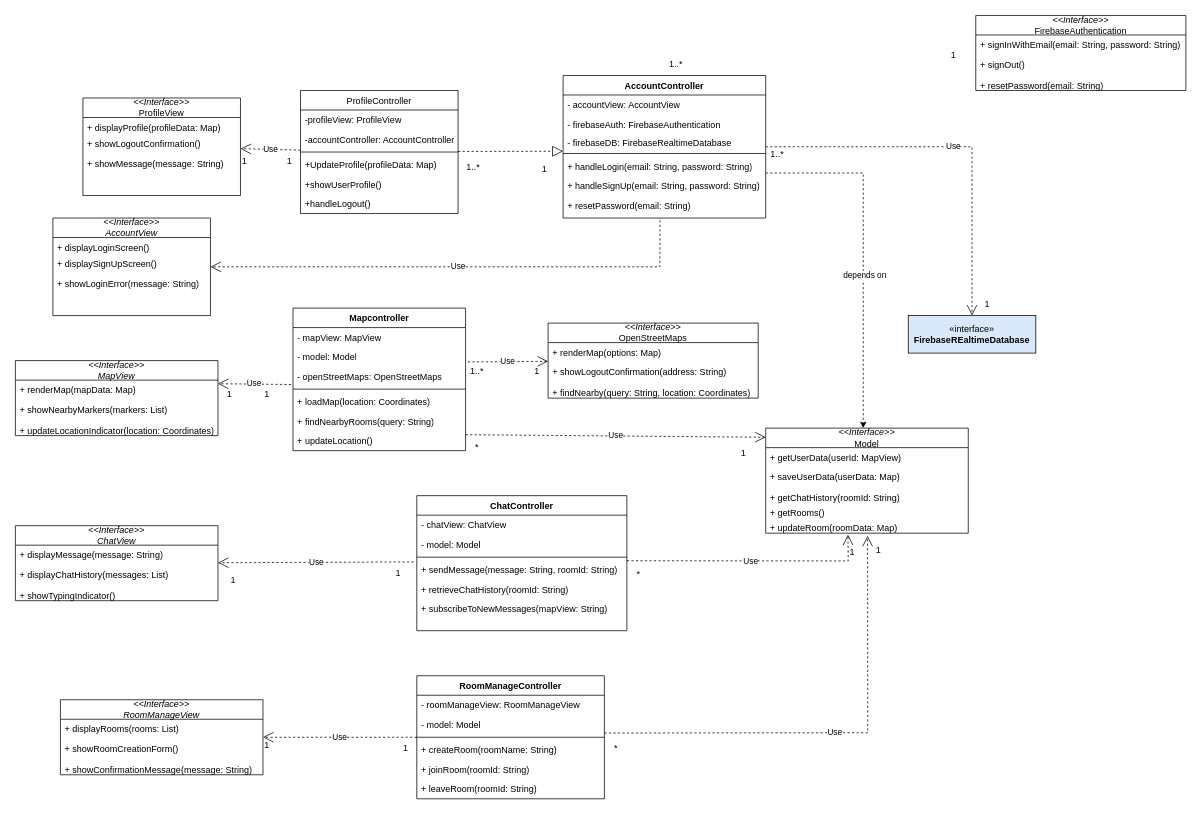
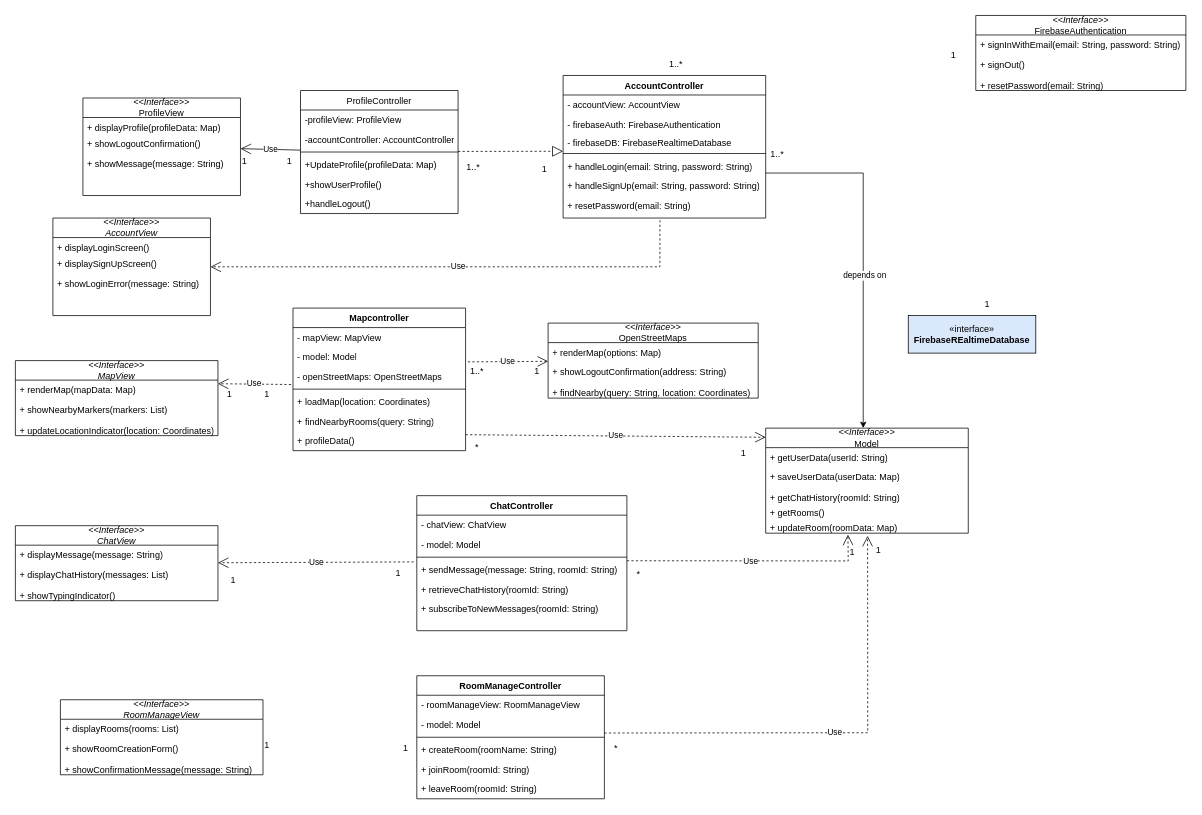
edge "AccountController" -> "«interface» FirebaseREaltimeDatabase": removed, label "Use"
edge "ProfileController" -> "<<Interface>> ProfileView": style dashed -> solid
edge "AccountController" -> "<<Interface>> Model": style dashed -> solid
node "+ updateLocation()": label "+ updateLocation()" -> "+ profileData()"
node "+ getUserData(userId: MapView)": label "+ getUserData(userId: MapView)" -> "+ getUserData(userId: String)"
node "+ subscribeToNewMessages(mapView: String)": label "+ subscribeToNewMessages(mapView: String)" -> "+ subscribeToNewMessages(roomId: String)"
edge "RoomManageController" -> "<<Interface>> RoomManageView": removed, label "Use"
